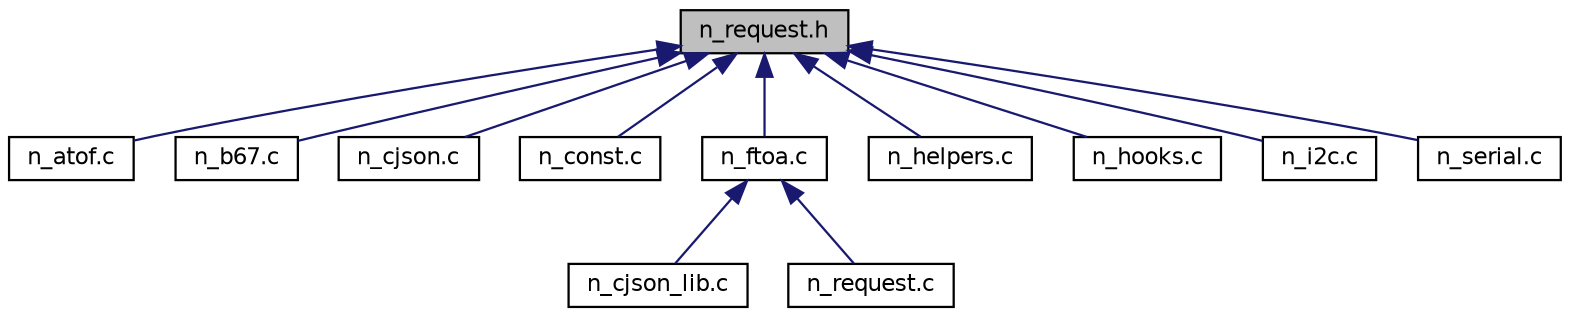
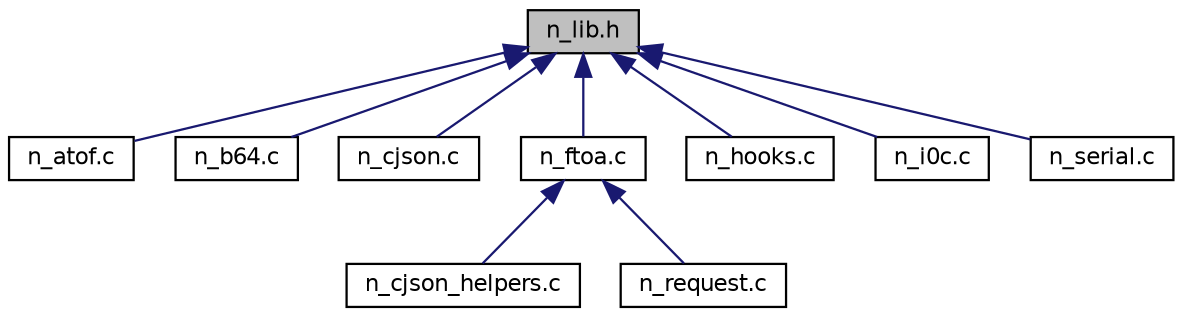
node "n_request.h": label "n_request.h" -> "n_lib.h"
node "n_b67.c": label "n_b67.c" -> "n_b64.c"
node "n_const.c": removed
node "n_helpers.c": removed
node "n_i2c.c": label "n_i2c.c" -> "n_i0c.c"
node "n_cjson_lib.c": label "n_cjson_lib.c" -> "n_cjson_helpers.c"
